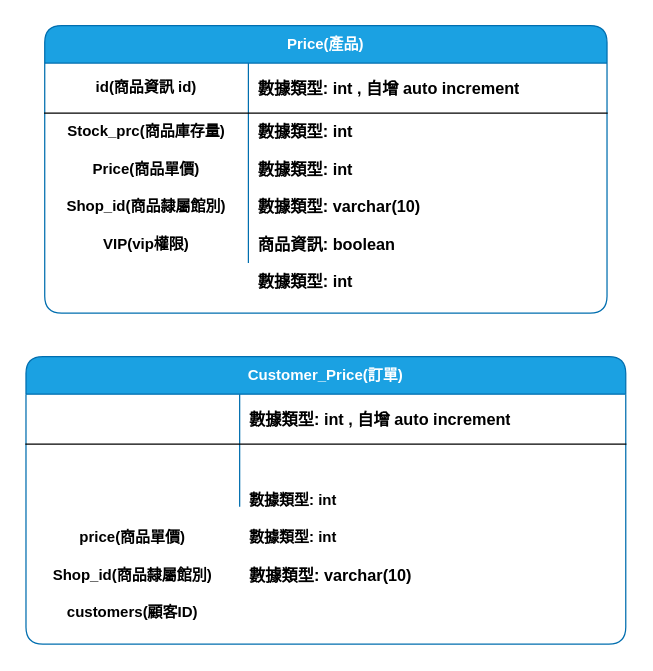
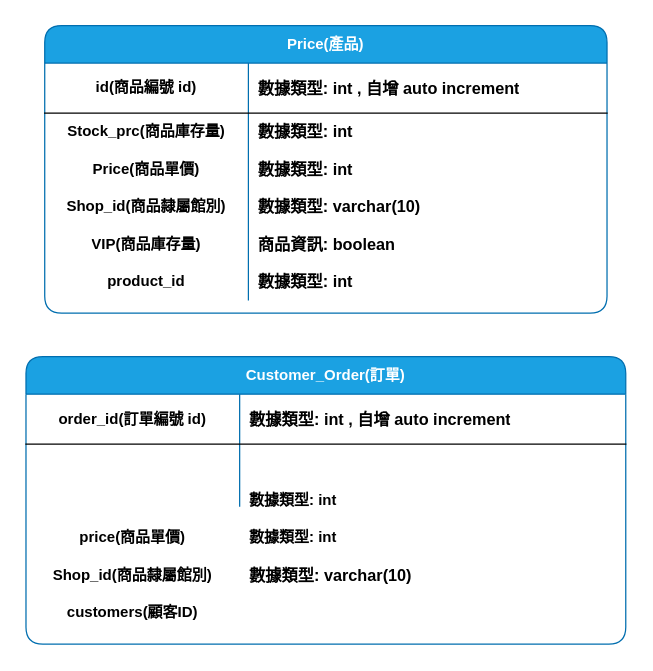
node "id(商品資訊 id)": label "id(商品資訊 id)" -> "id(商品編號 id)"
node "VIP(vip權限)": label "VIP(vip權限)" -> "VIP(商品庫存量)"
node "product_id": added
node "Customer_Price(訂單)": label "Customer_Price(訂單)" -> "Customer_Order(訂單)"
node "order_id(訂單編號 id)": added
